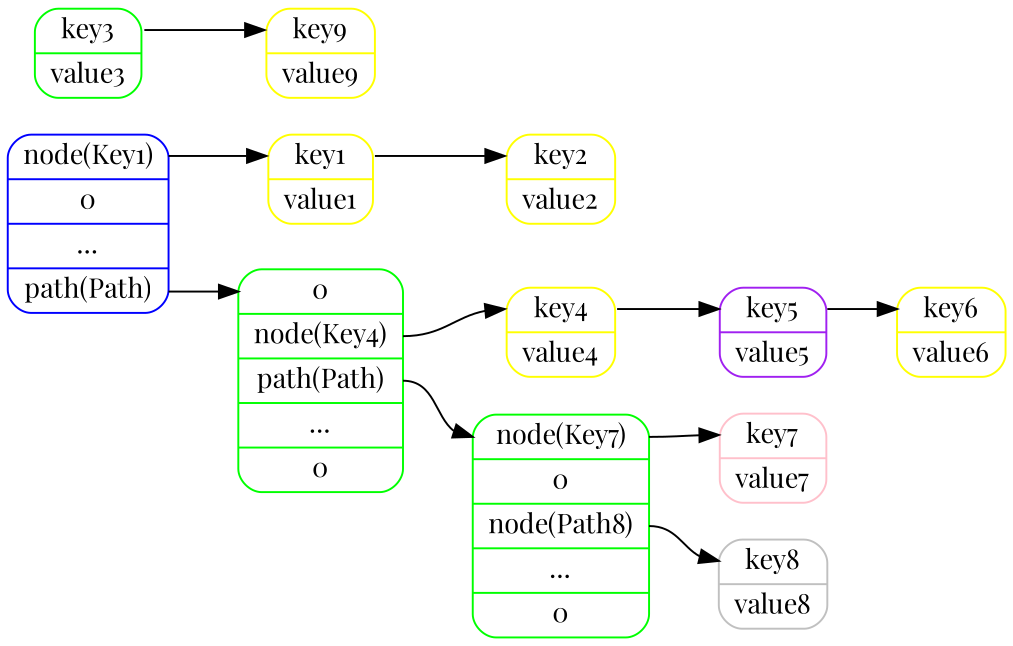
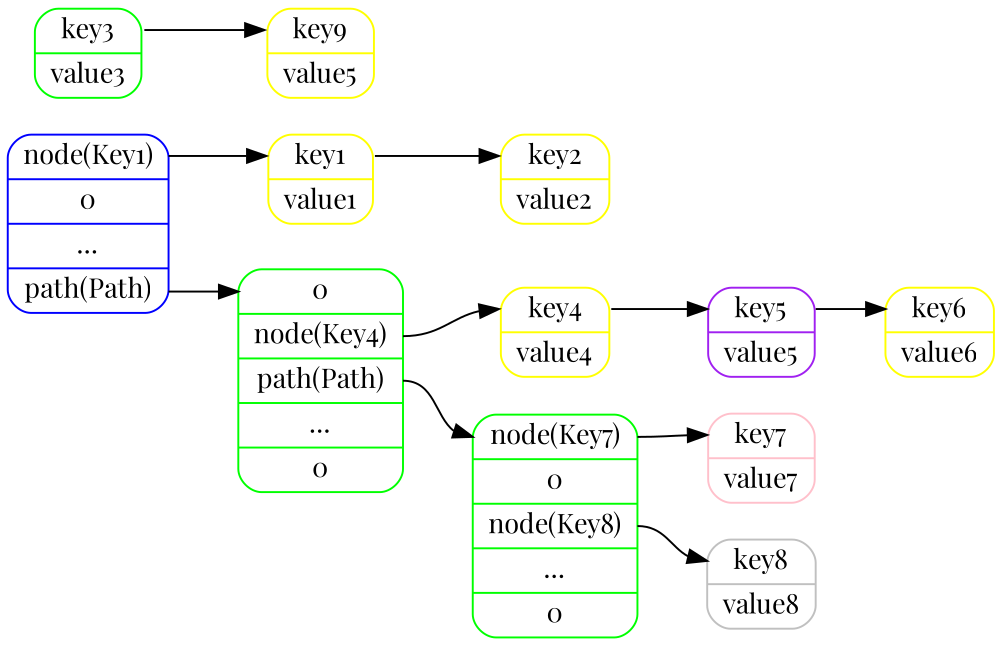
node "key9": text "value9" -> "value5"
node "node(Key7)": text "node(Path8)" -> "node(Key8)"
